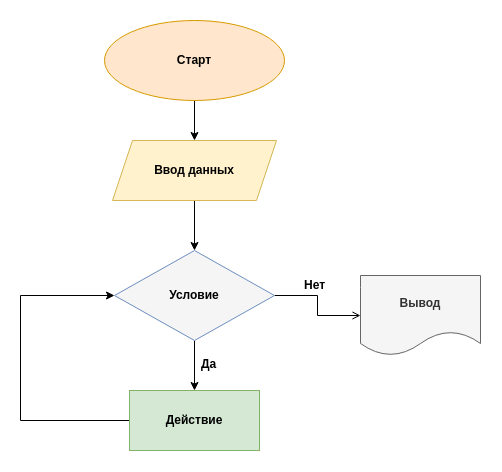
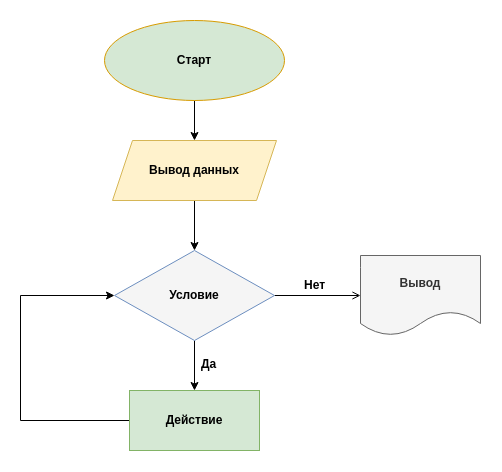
node "Старт": fillcolor #ffe6cc -> #d5e8d4
node "Ввод данных": label "Ввод данных" -> "Вывод данных"
node "Вывод": moved (421, 316) -> (421, 296)
